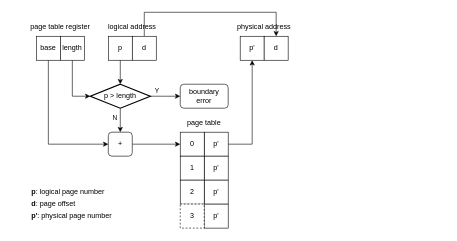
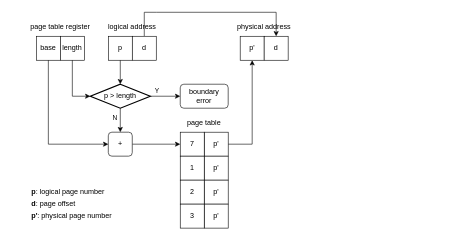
node "0": label "0" -> "7"
node "3": style dashed -> solid
